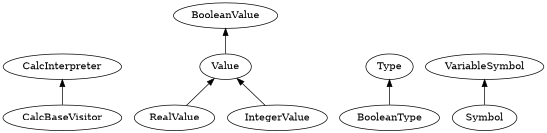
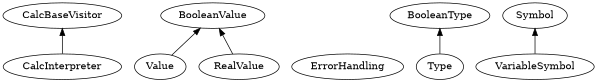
node "ErrorHandling": added
edge "RealValue" -> "Value": now "RealValue" -> "BooleanValue"
edge "CalcBaseVisitor" -> "CalcInterpreter": reversed
edge "BooleanType" -> "Type": reversed
edge "Symbol" -> "VariableSymbol": reversed
node "IntegerValue": removed
